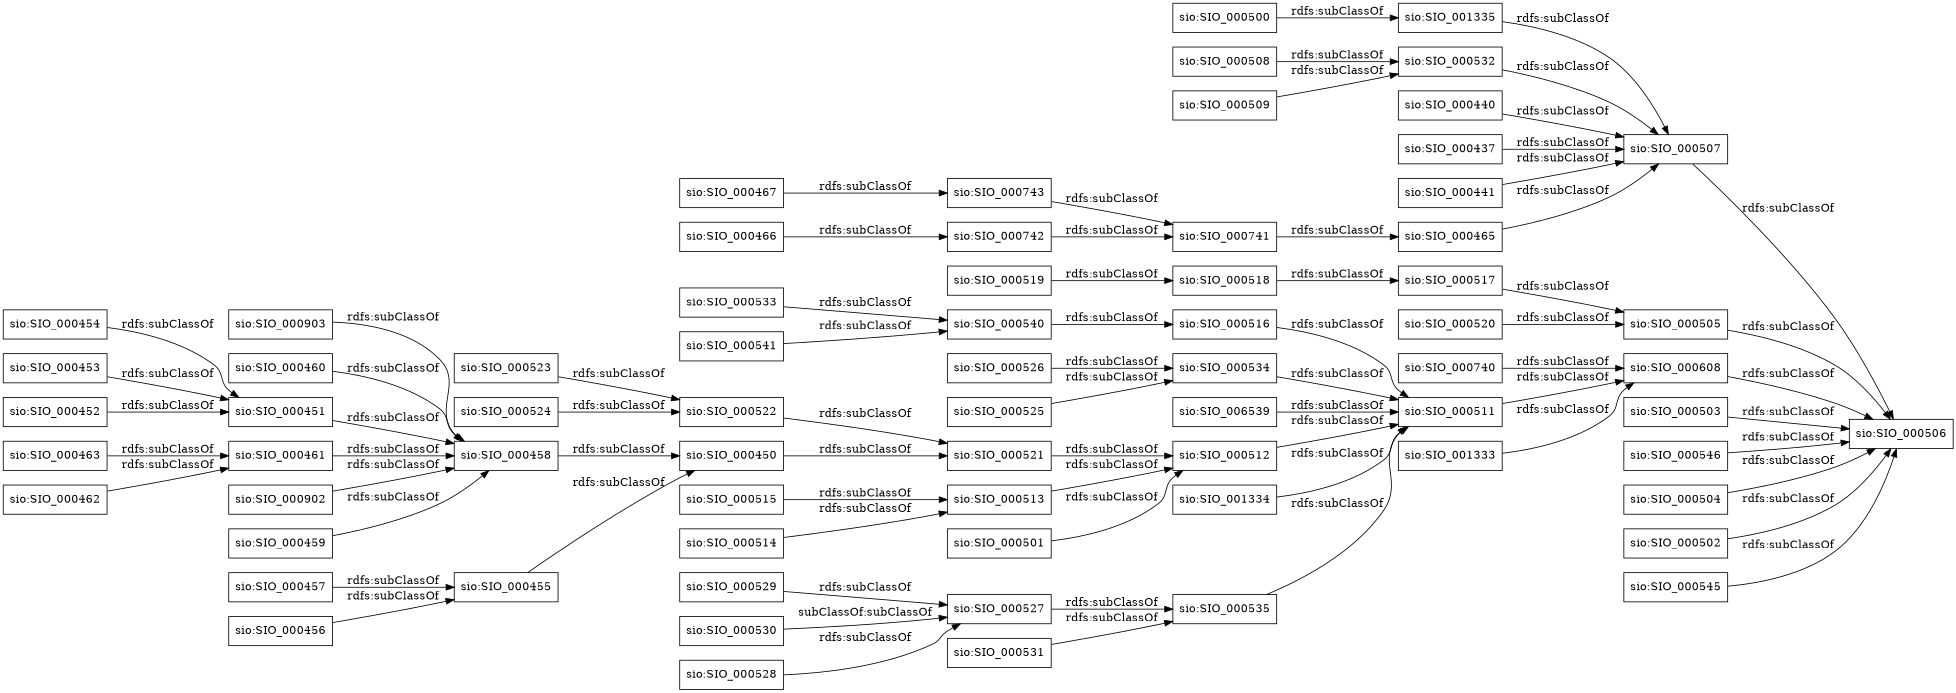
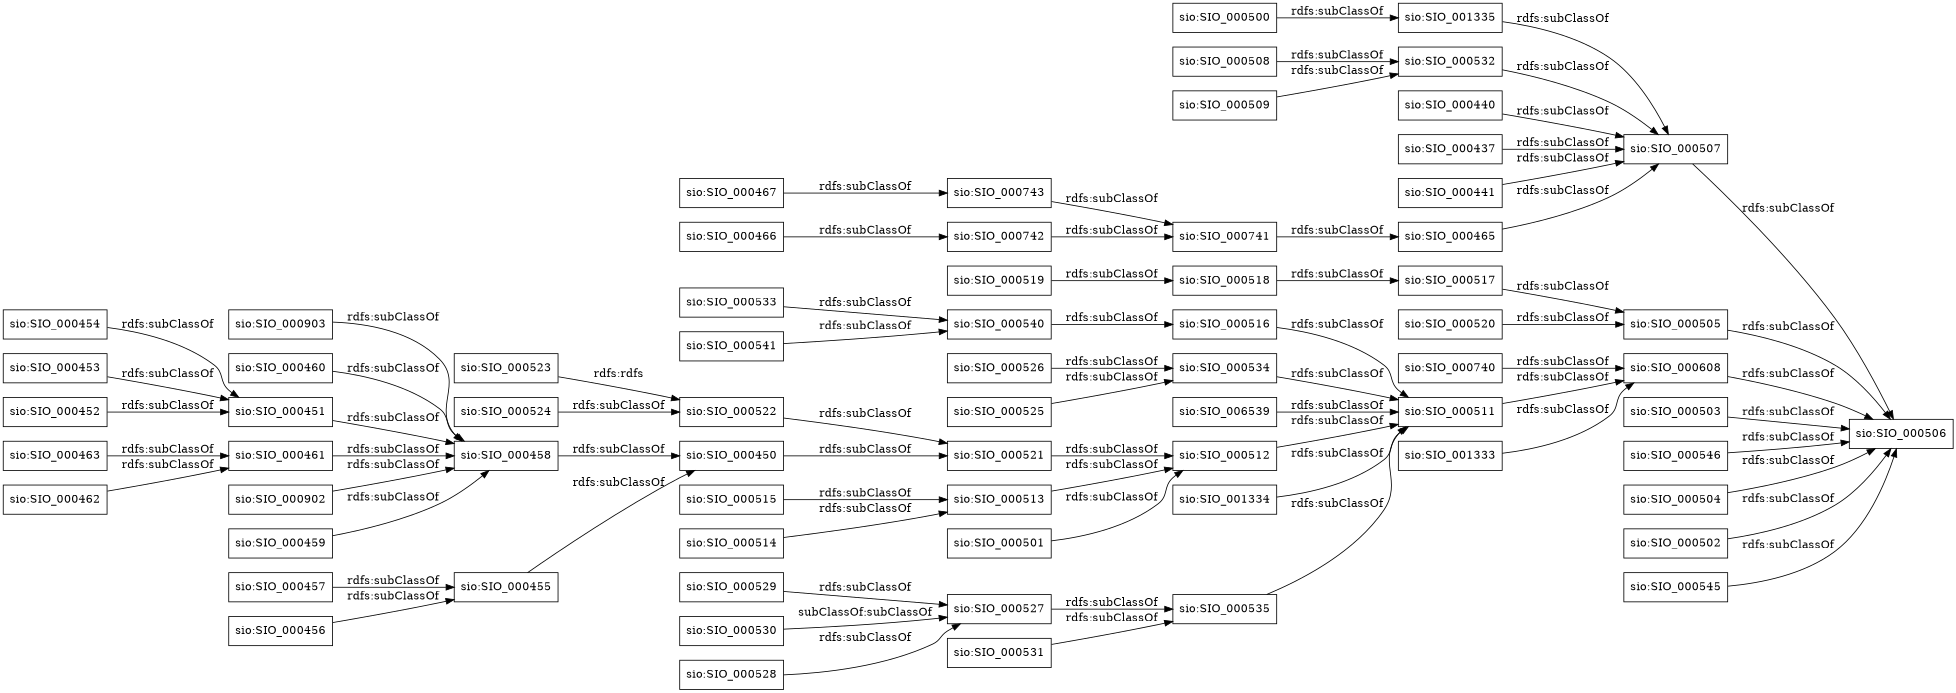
edge "sio:SIO_000523" -> "sio:SIO_000522": label "rdfs:subClassOf" -> "rdfs:rdfs"
